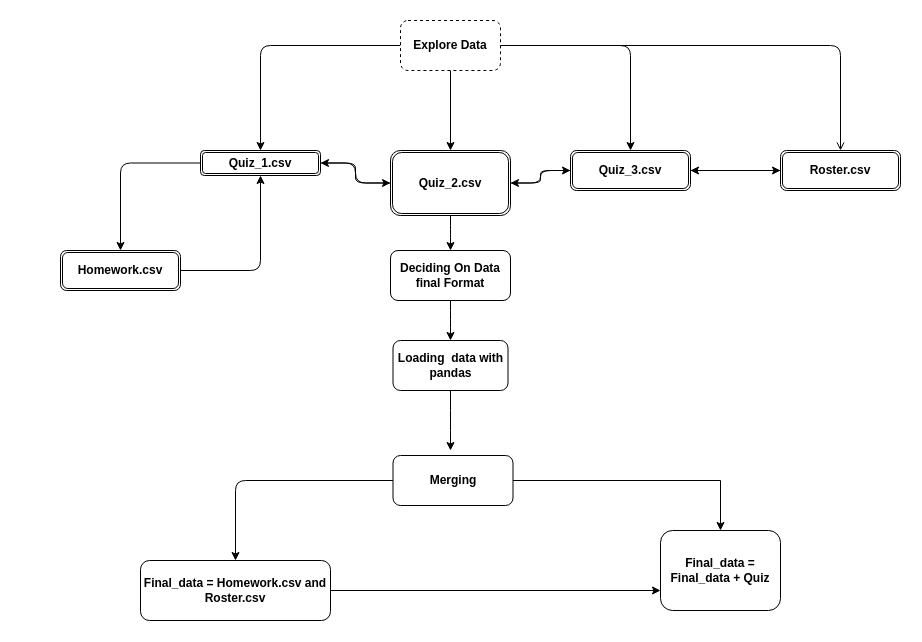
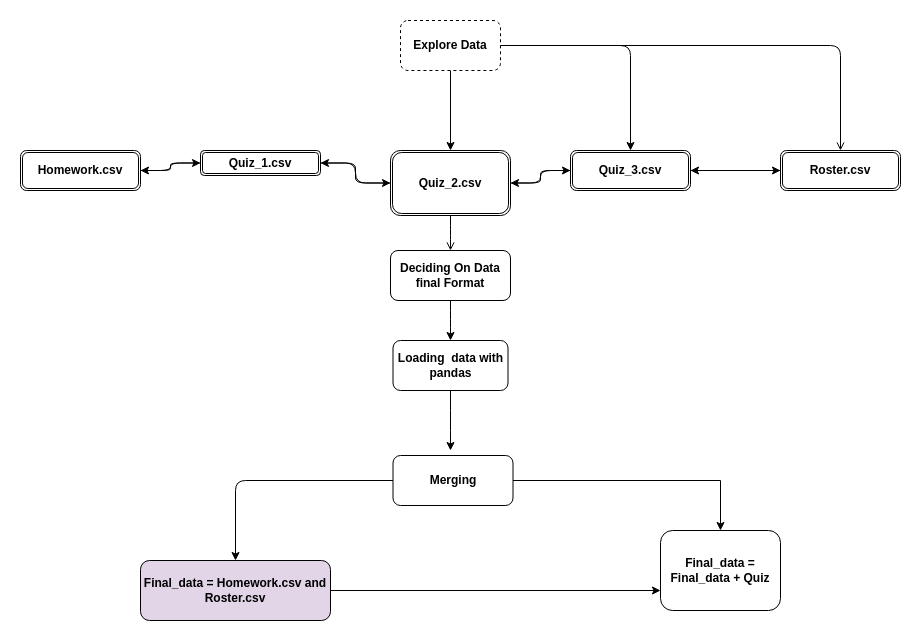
edge "Explore Data" -> "Quiz_1.csv": removed
edge "Quiz_2.csv" -> "Deciding On Data final Format": arrowhead classic -> open
node "Homework.csv": moved (121, 271) -> (81, 171)
node "Final_data = Homework.csv and Roster.csv": fillcolor #ffffff -> #e1d5e7
